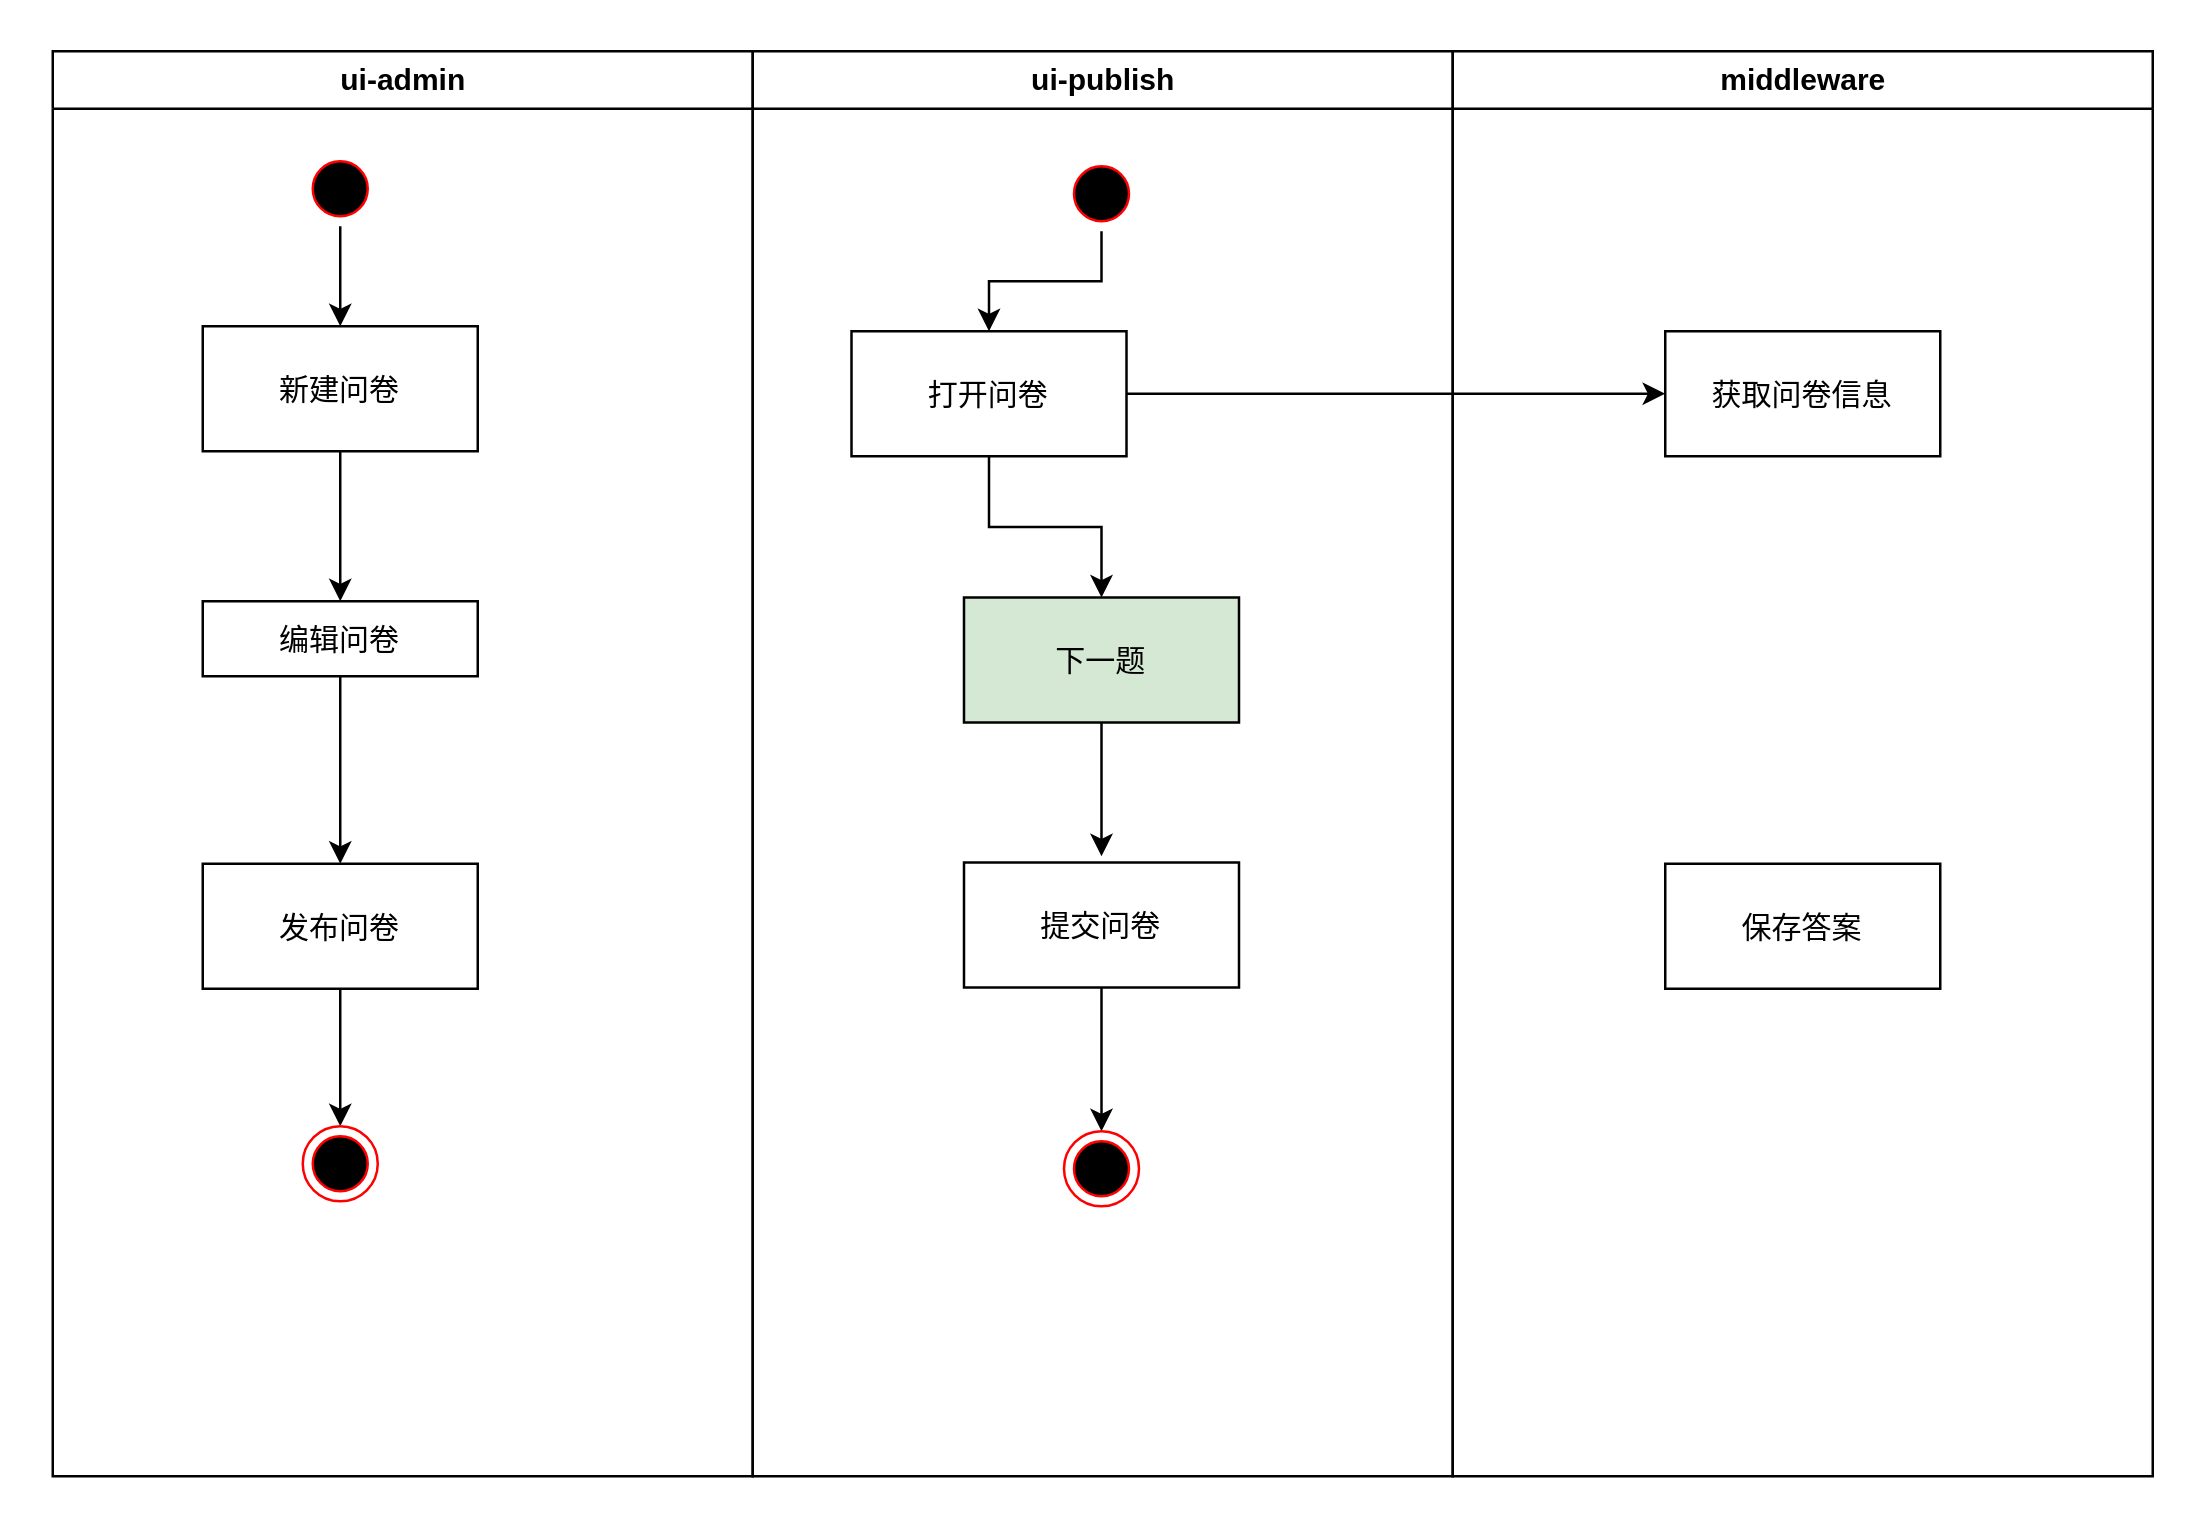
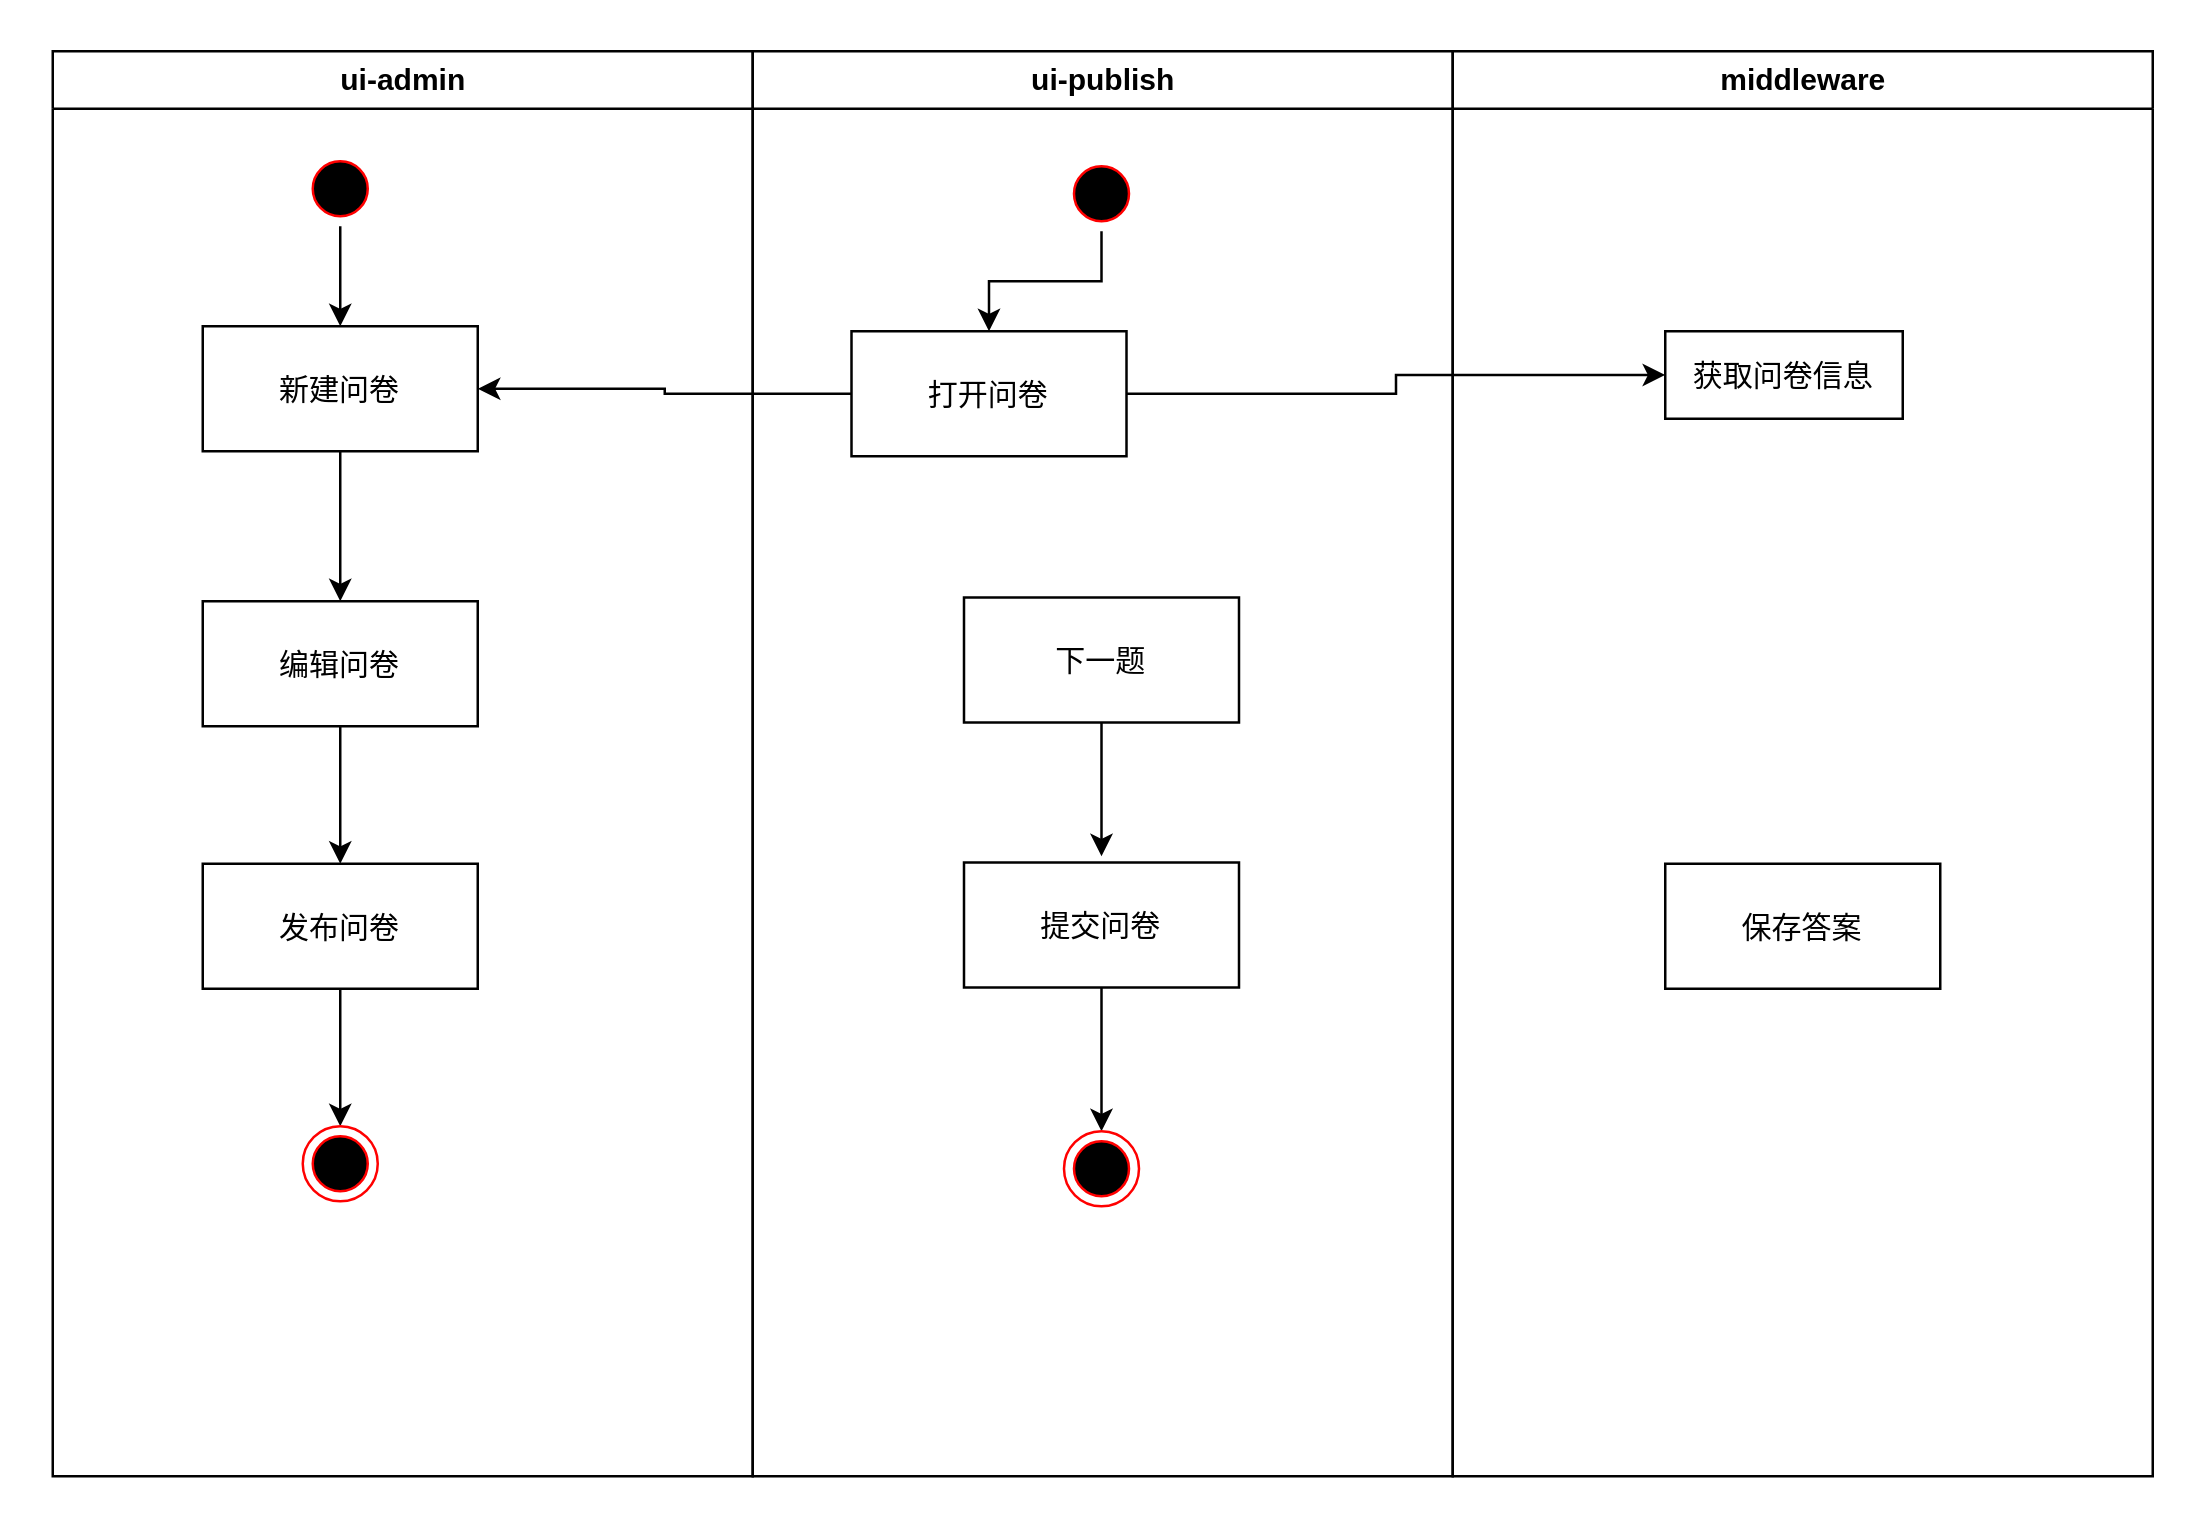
node "获取问卷信息": size 275x125 -> 238x88
edge "打开问卷" -> "下一题": now "打开问卷" -> "新建问卷"
node "编辑问卷": size 275x75 -> 275x125
node "下一题": fillcolor #d5e8d4 -> #ffffff
